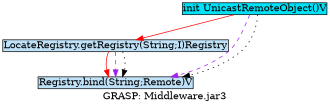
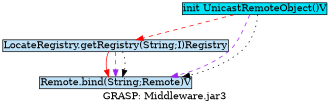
edge "init UnicastRemoteObject()V" -> "LocateRegistry.getRegistry(String;I)Registry": style solid -> dashed
node "Registry.bind(String;Remote)V": label "Registry.bind(String;Remote)V" -> "Remote.bind(String;Remote)V"
